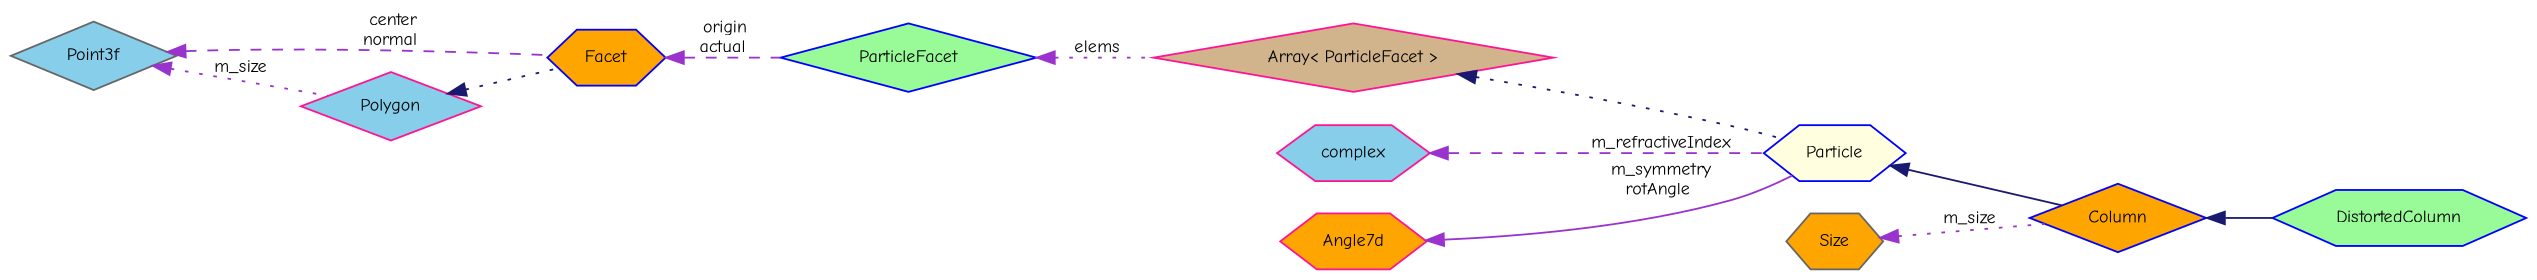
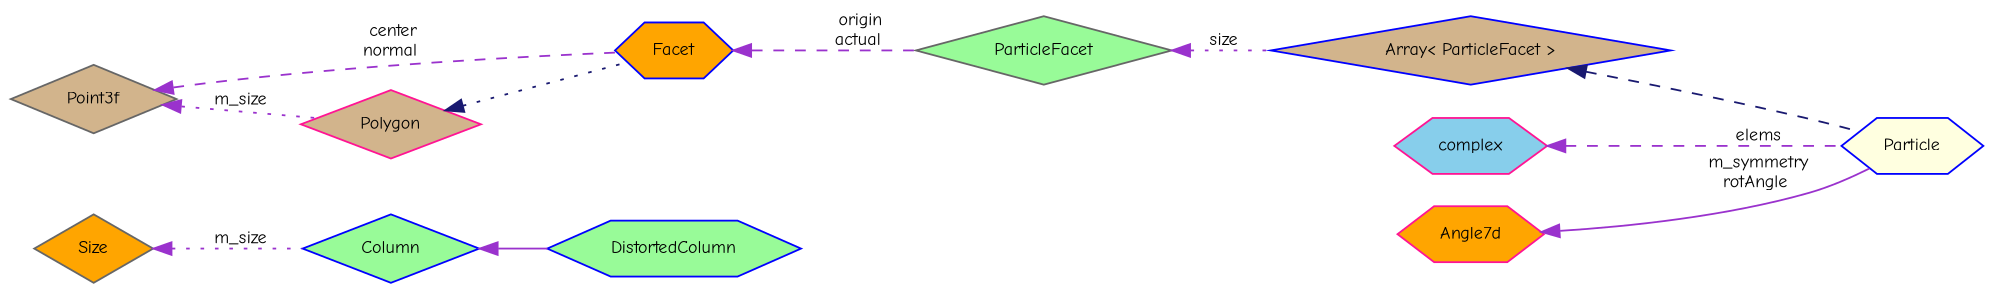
edge "Array< ParticleFacet >" -> "ParticleFacet": label " elems" -> " size"
node "Point3f": fillcolor skyblue -> tan
node "ParticleFacet": color blue -> gray40
node "Array< ParticleFacet >": color deeppink -> blue
edge "Particle" -> "Array< ParticleFacet >": style dotted -> dashed
node "Polygon": fillcolor skyblue -> tan
edge "Particle" -> "complex": label " m_refractiveIndex" -> " elems"
edge "Column" -> "Particle": removed
node "Column": fillcolor orange -> palegreen
edge "DistortedColumn" -> "Column": color midnightblue -> darkorchid3
node "Size": shape hexagon -> diamond
